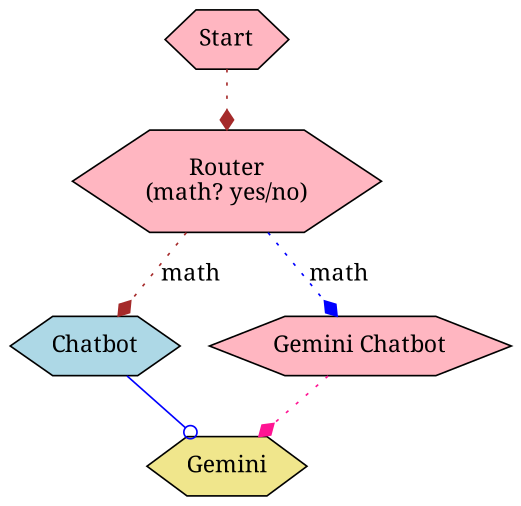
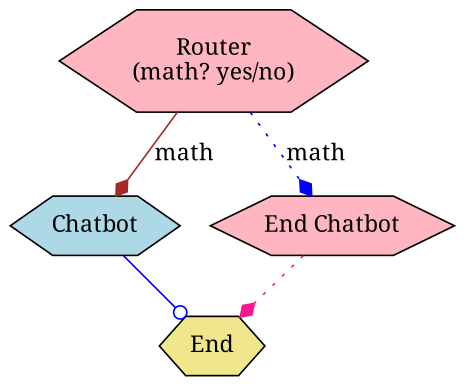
node "Start": removed
edge "Router (math? yes/no)" -> "Chatbot": style dotted -> solid
node "Gemini Chatbot": label "Gemini Chatbot" -> "End Chatbot"
node "Gemini": label "Gemini" -> "End"
